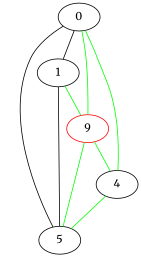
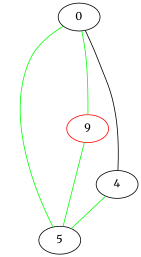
node "1": removed
edge "0" -- "4": color green -> black
edge "0" -- "5": color black -> green
edge "9" -- "4": removed
